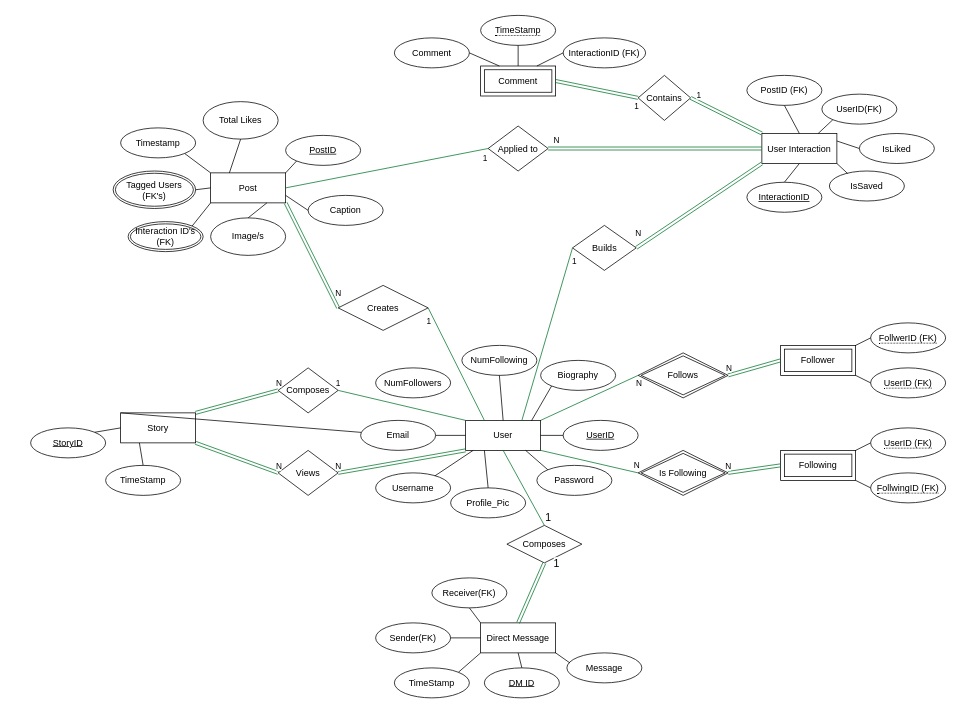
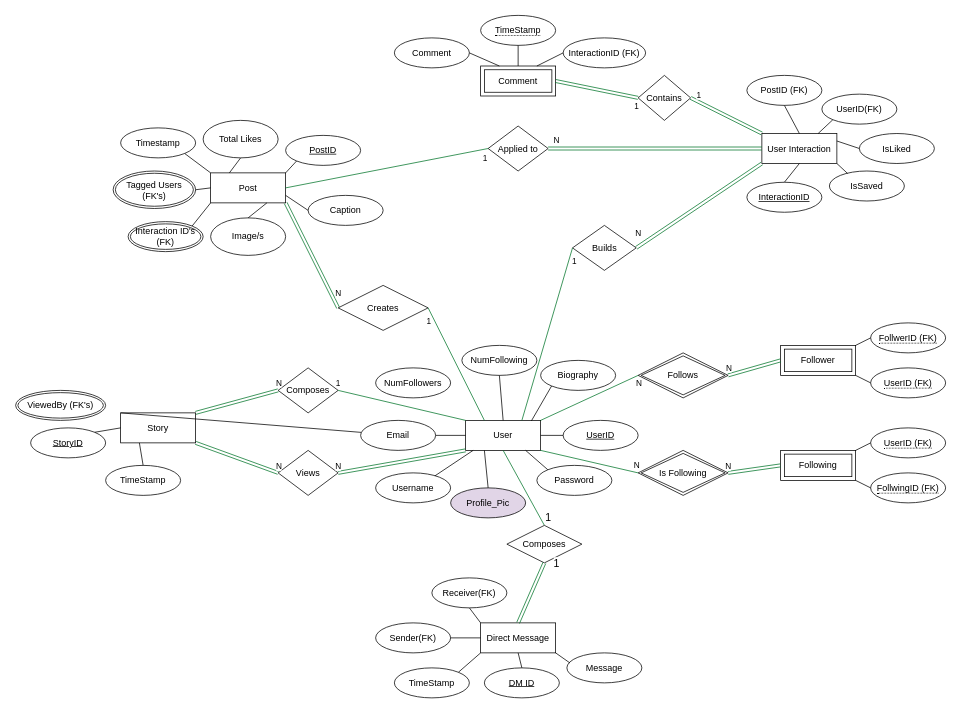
node "Total Likes": moved (240, 120) -> (240, 139)
node "ViewedBy (FK's)": added
node "Profile_Pic": fillcolor #ffffff -> #e1d5e7
